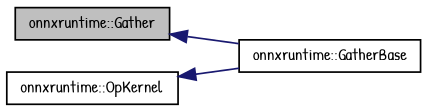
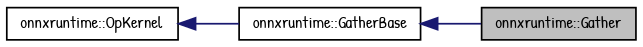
edge "onnxruntime::GatherBase" -> "onnxruntime::Gather": reversed
